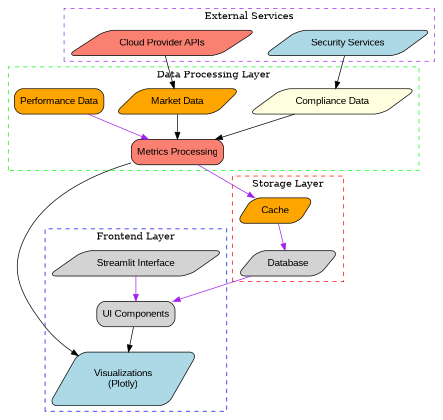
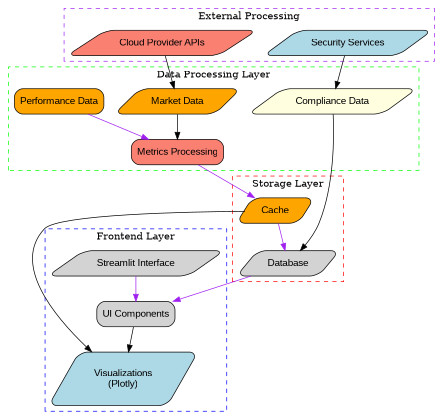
cluster "External Services": label "External Services" -> "External Processing"
edge "Compliance Data" -> "Metrics Processing": now "Compliance Data" -> "Database"
edge "Metrics Processing" -> "Visualizations (Plotly)": now "Cache" -> "Visualizations (Plotly)"
